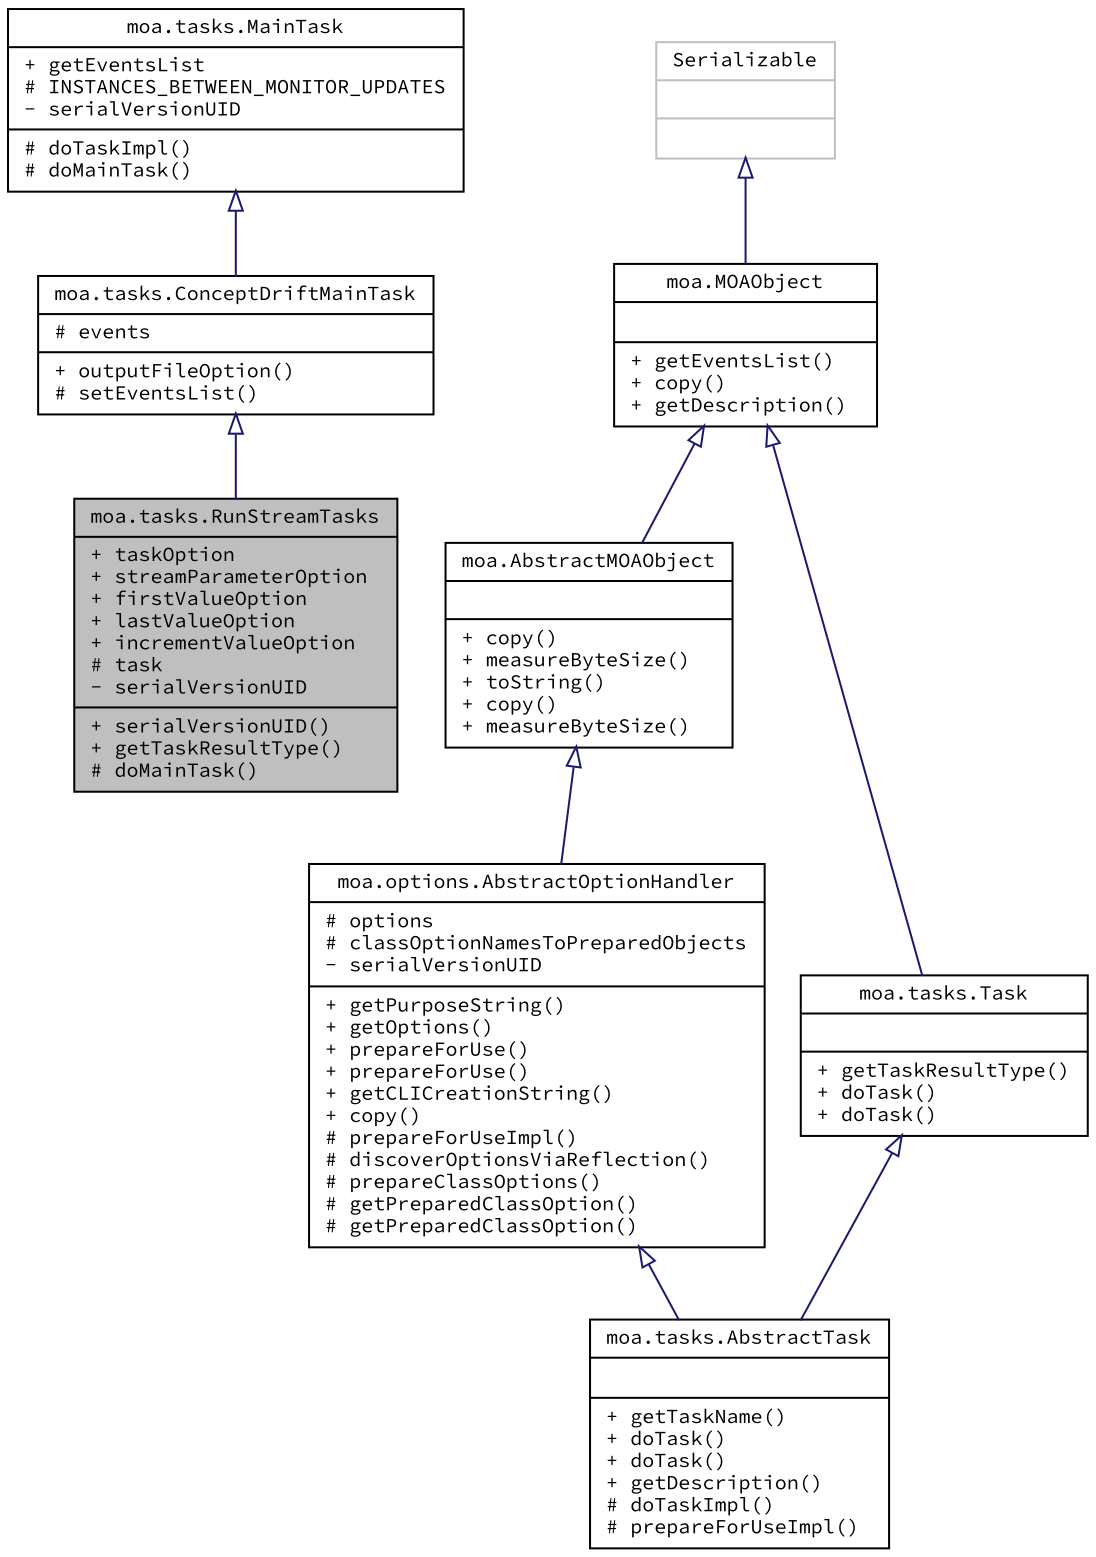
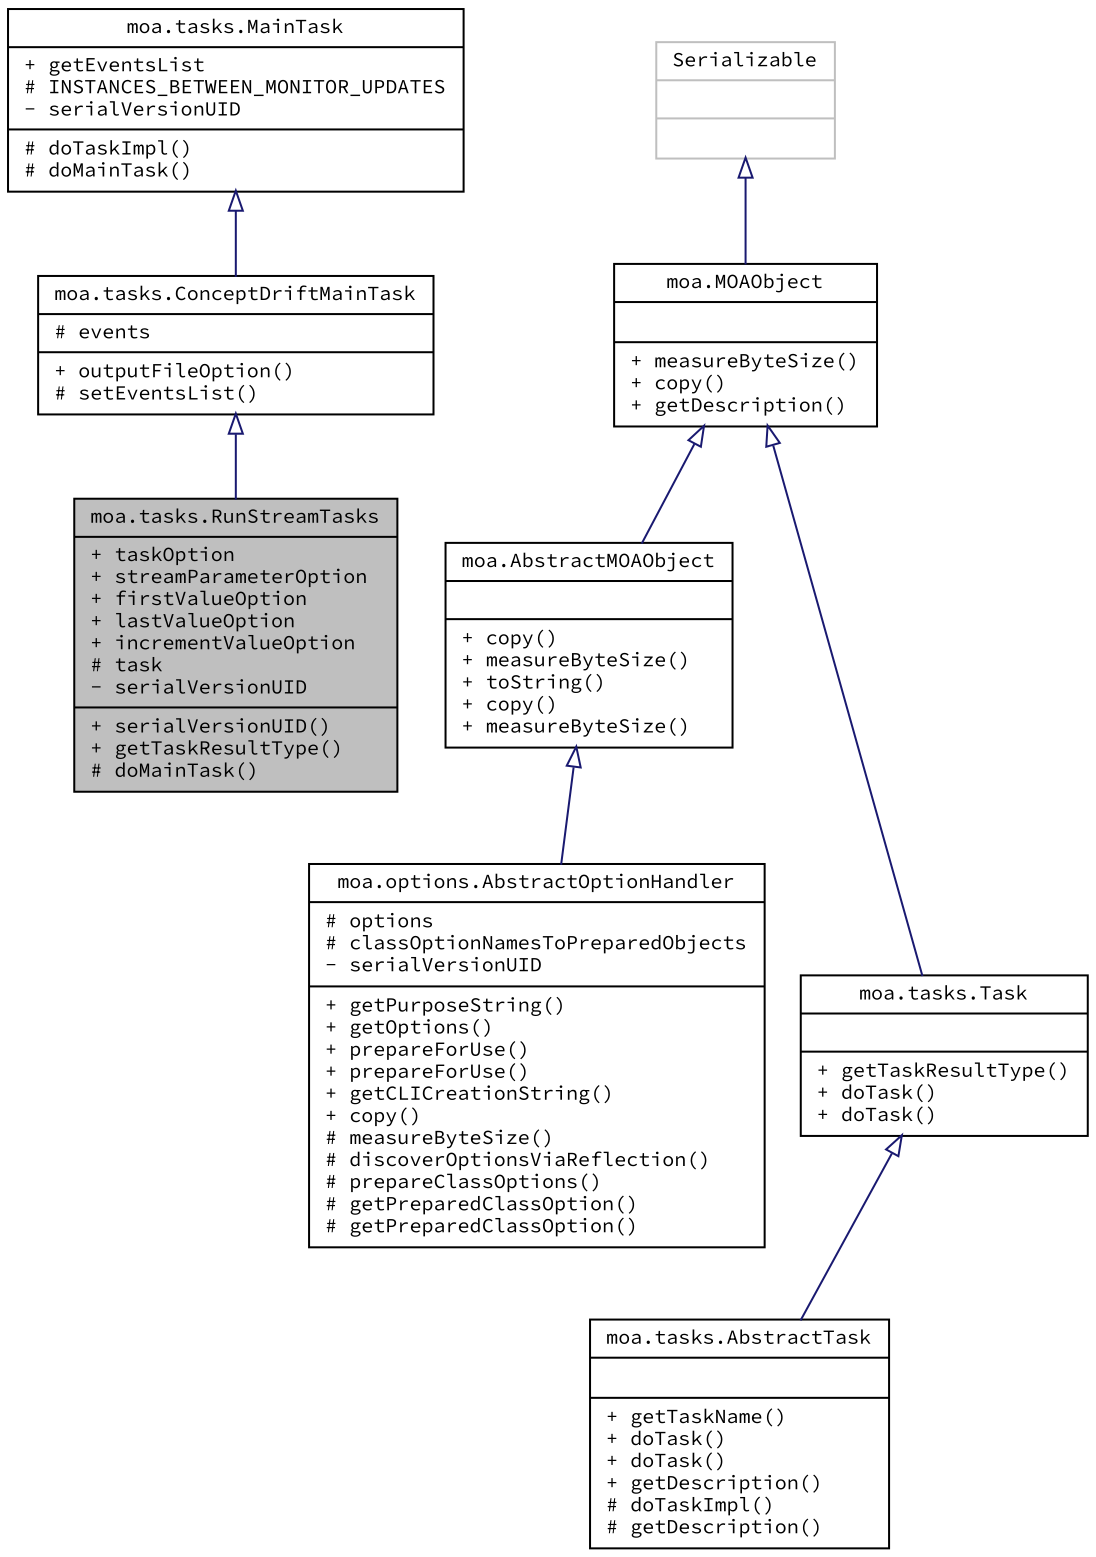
node "moa.MOAObject": text "+ getEventsList()" -> "+ measureByteSize()"
node "moa.options.AbstractOptionHandler": text "# prepareForUseImpl()" -> "# measureByteSize()"
edge "moa.tasks.AbstractTask" -> "moa.options.AbstractOptionHandler": removed
node "moa.tasks.AbstractTask": text "# prepareForUseImpl()" -> "# getDescription()"
